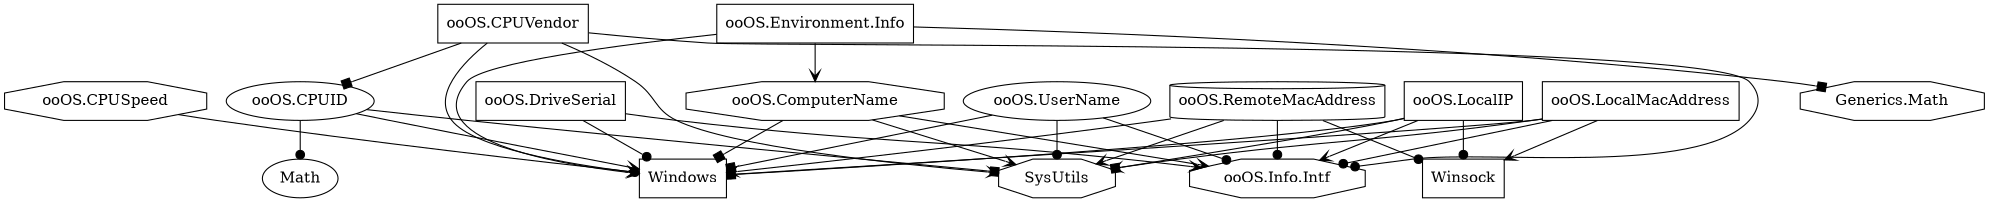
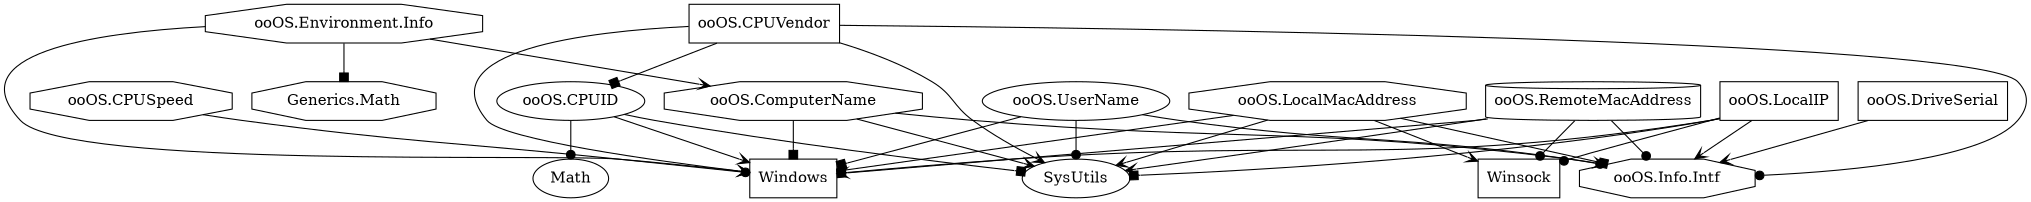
node "ooOS.Environment.Info": shape box -> octagon
node "ooOS.LocalMacAddress": shape box -> octagon
edge "ooOS.LocalMacAddress" -> "ooOS.Info.Intf": arrowhead dot -> box
edge "ooOS.DriveSerial" -> "Windows": removed
node "SysUtils": shape octagon -> ellipse
